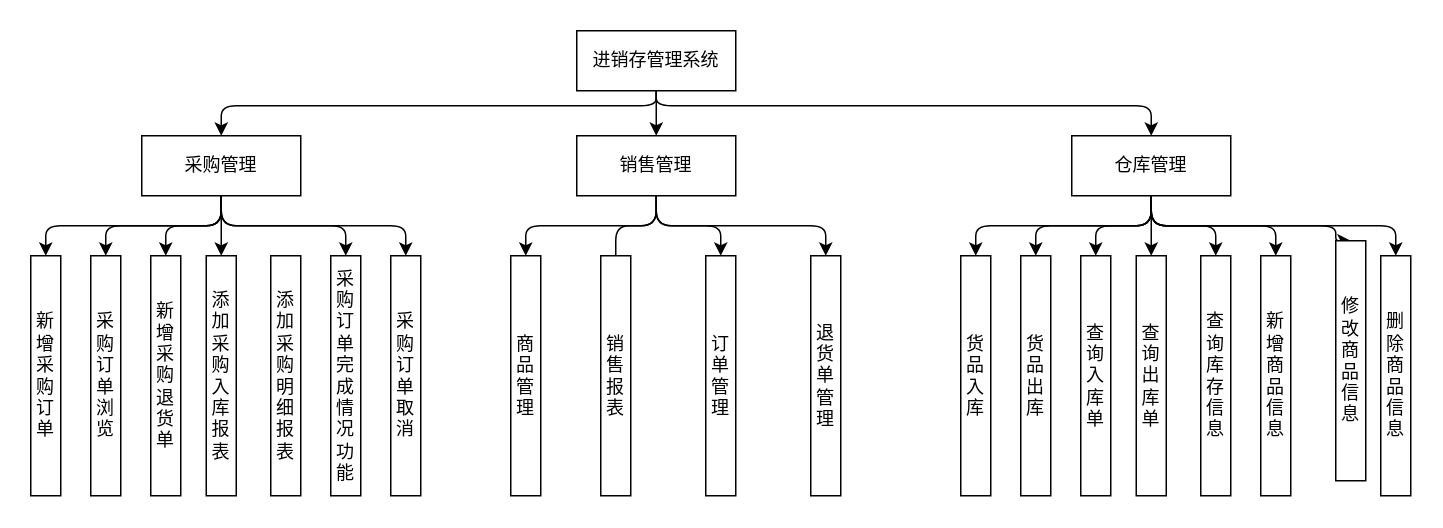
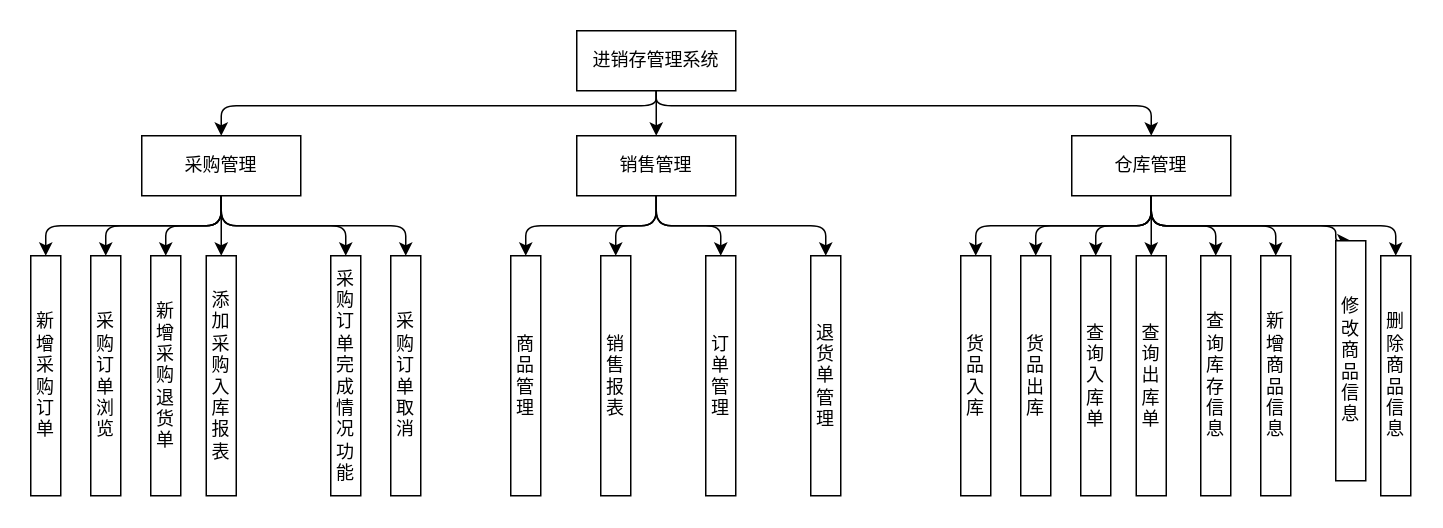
edge "销售管理" -- "销售报表": arrowhead none -> classic
node "添加采购明细报表": removed
